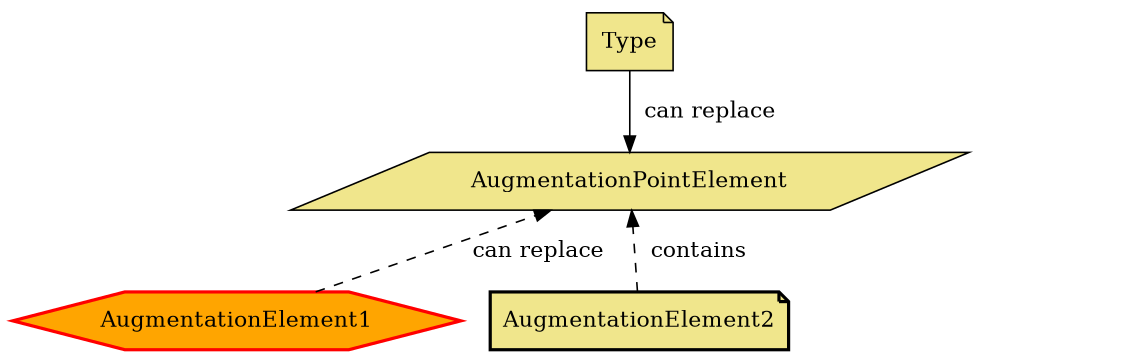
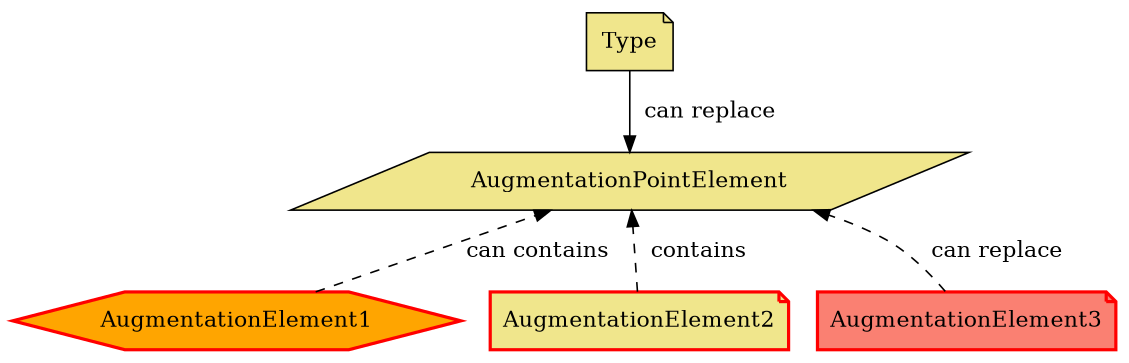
edge "AugmentationElement1" -> "AugmentationPointElement": label "  can replace" -> "  can contains"
node "AugmentationElement2": color black -> red
node "AugmentationElement3": added
